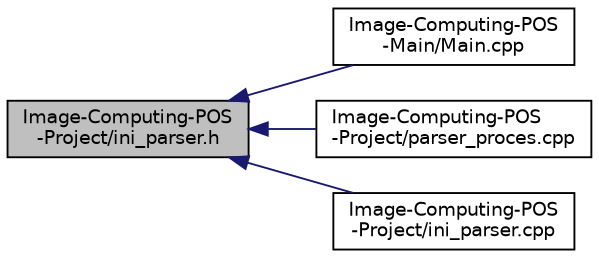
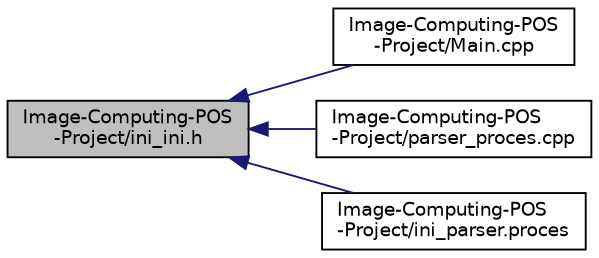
node "Image-Computing-POS -Main/Main.cpp": label "Image-Computing-POS -Main/Main.cpp" -> "Image-Computing-POS -Project/Main.cpp"
node "Image-Computing-POS -Project/ini_parser.h": label "Image-Computing-POS -Project/ini_parser.h" -> "Image-Computing-POS -Project/ini_ini.h"
node "Image-Computing-POS -Project/ini_parser.cpp": label "Image-Computing-POS -Project/ini_parser.cpp" -> "Image-Computing-POS -Project/ini_parser.proces"
